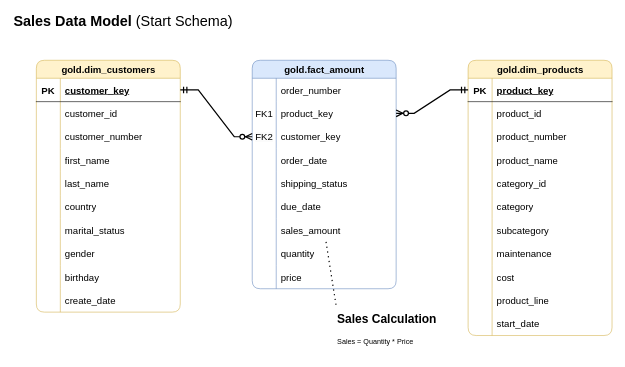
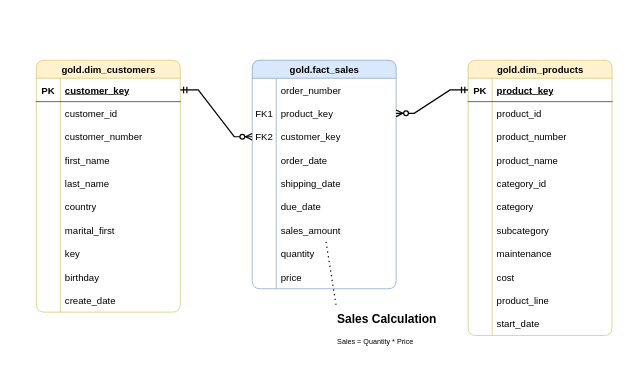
node "Sales Data Model (Start Schema)": removed
node "gold.fact_amount": label "gold.fact_amount" -> "gold.fact_sales"
node "shipping_status": label "shipping_status" -> "shipping_date"
node "marital_status": label "marital_status" -> "marital_first"
node "gender": label "gender" -> "key"
